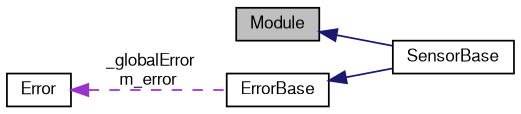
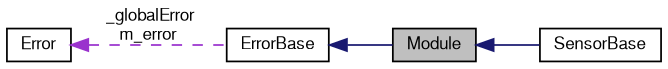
edge "SensorBase" -> "ErrorBase": now "Module" -> "ErrorBase"
